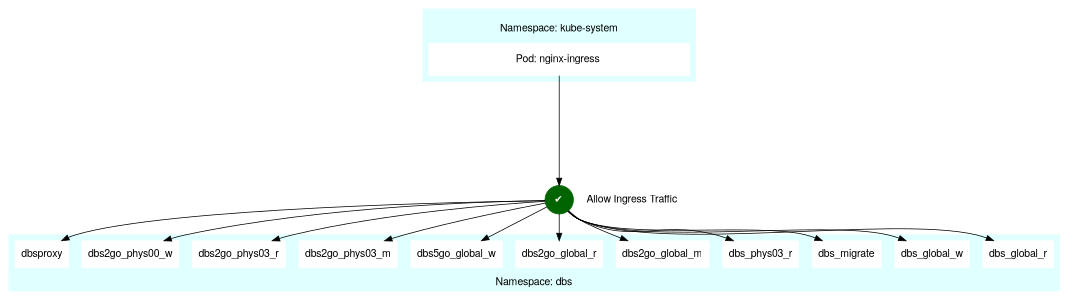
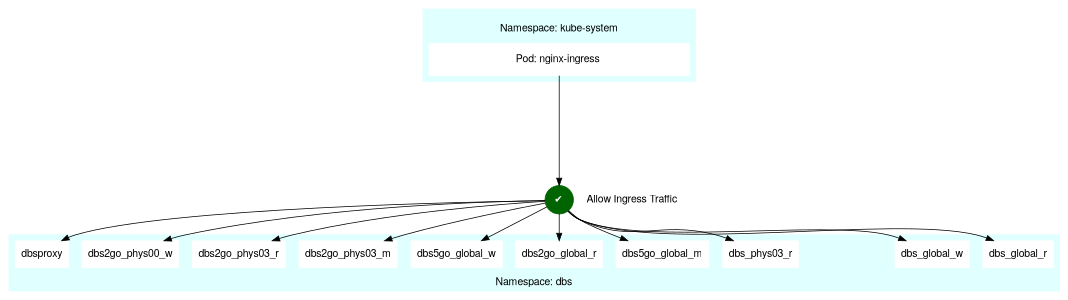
node "dbs2go_global_m": label "dbs2go_global_m" -> "dbs5go_global_m"
node "dbs_migrate": removed
